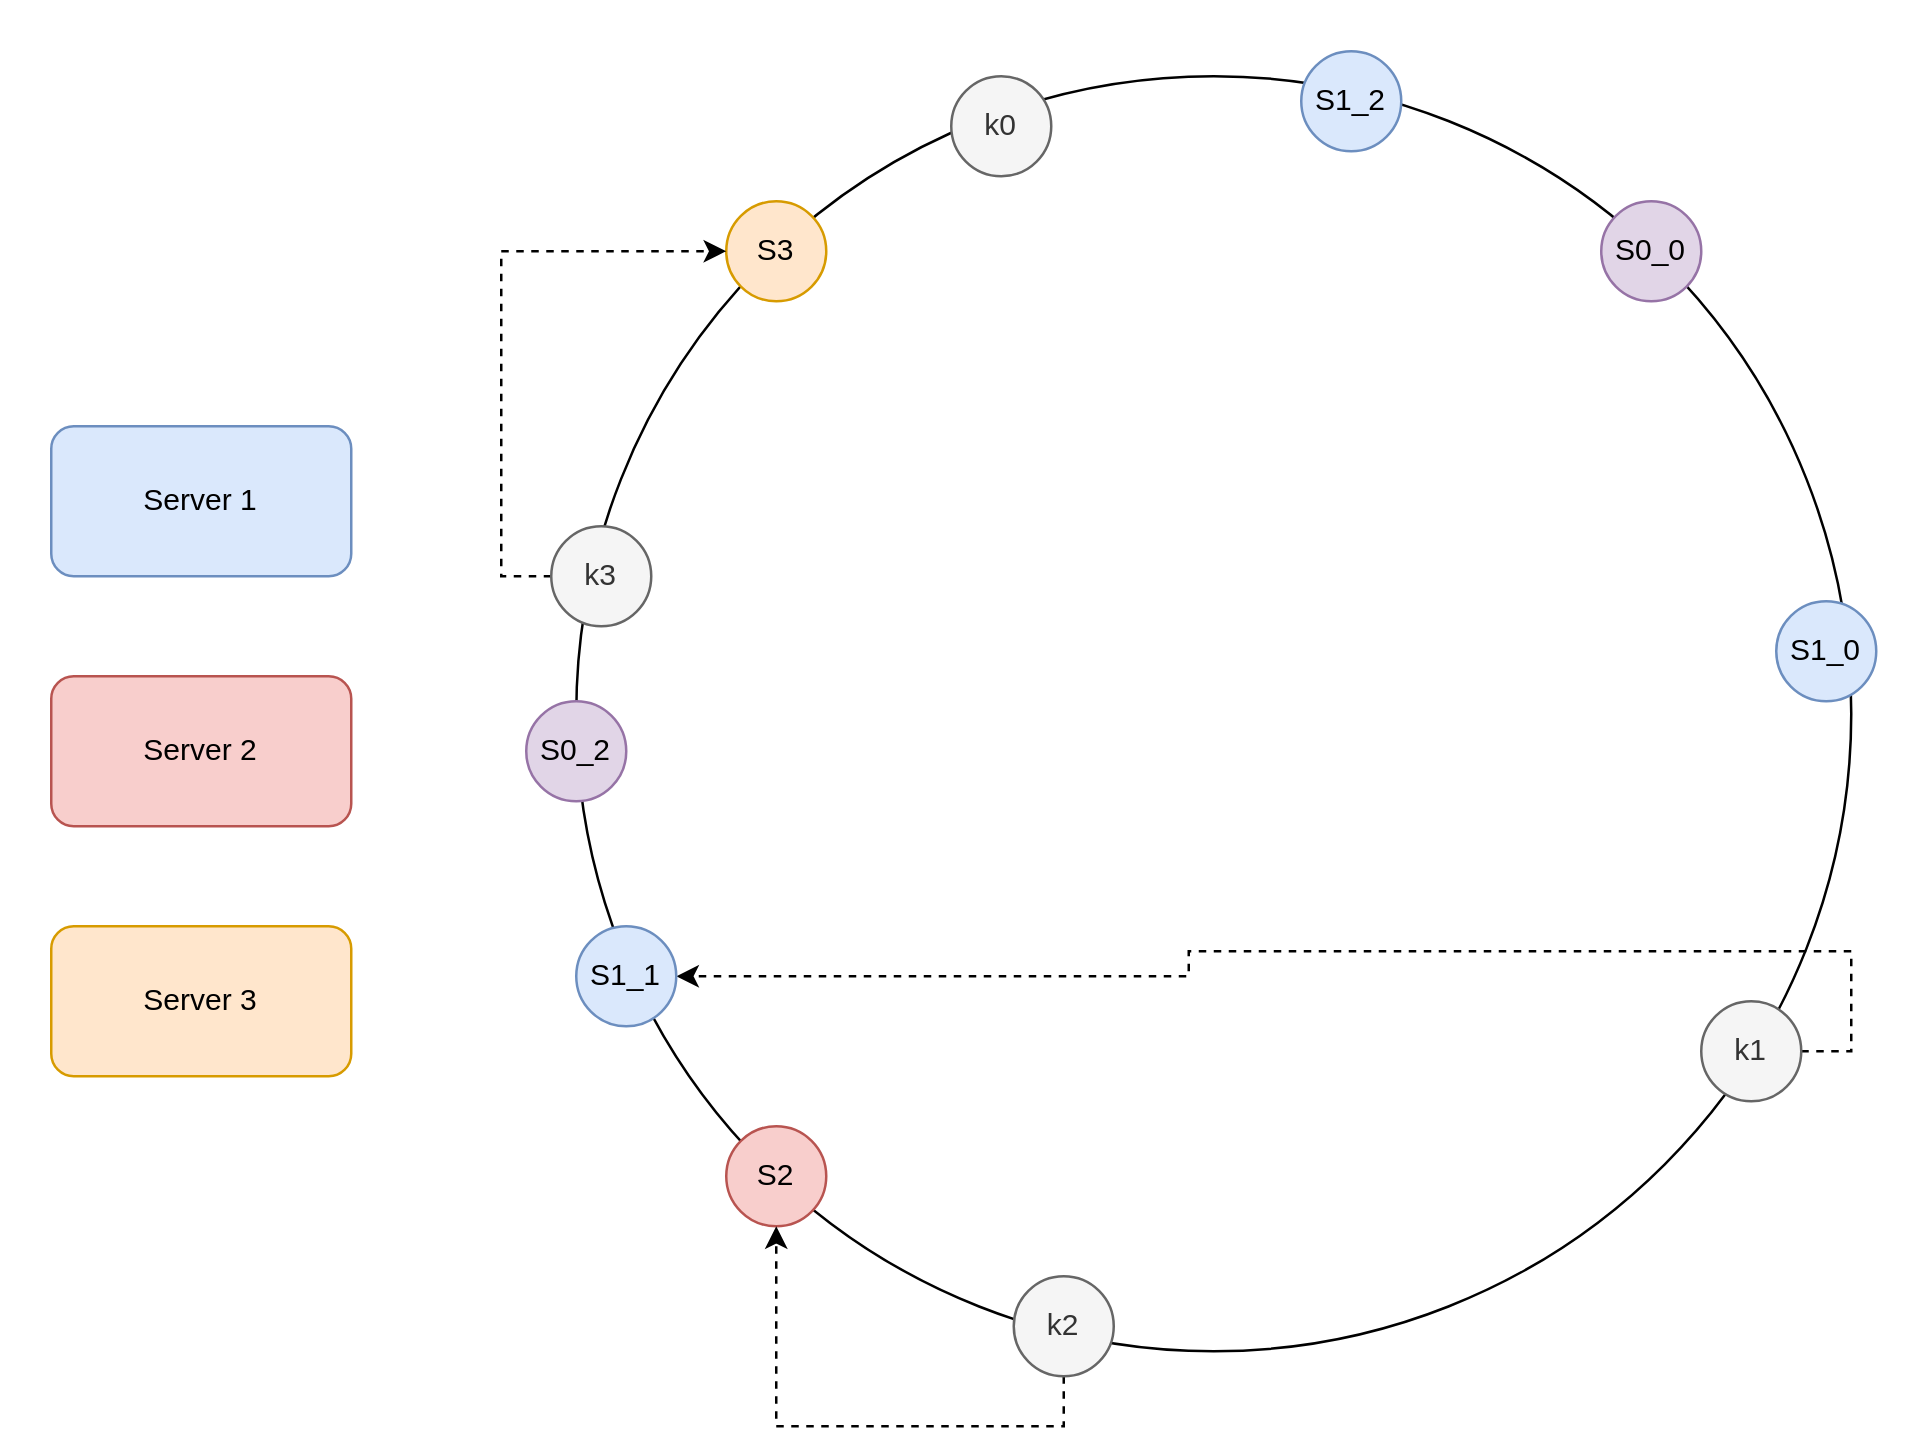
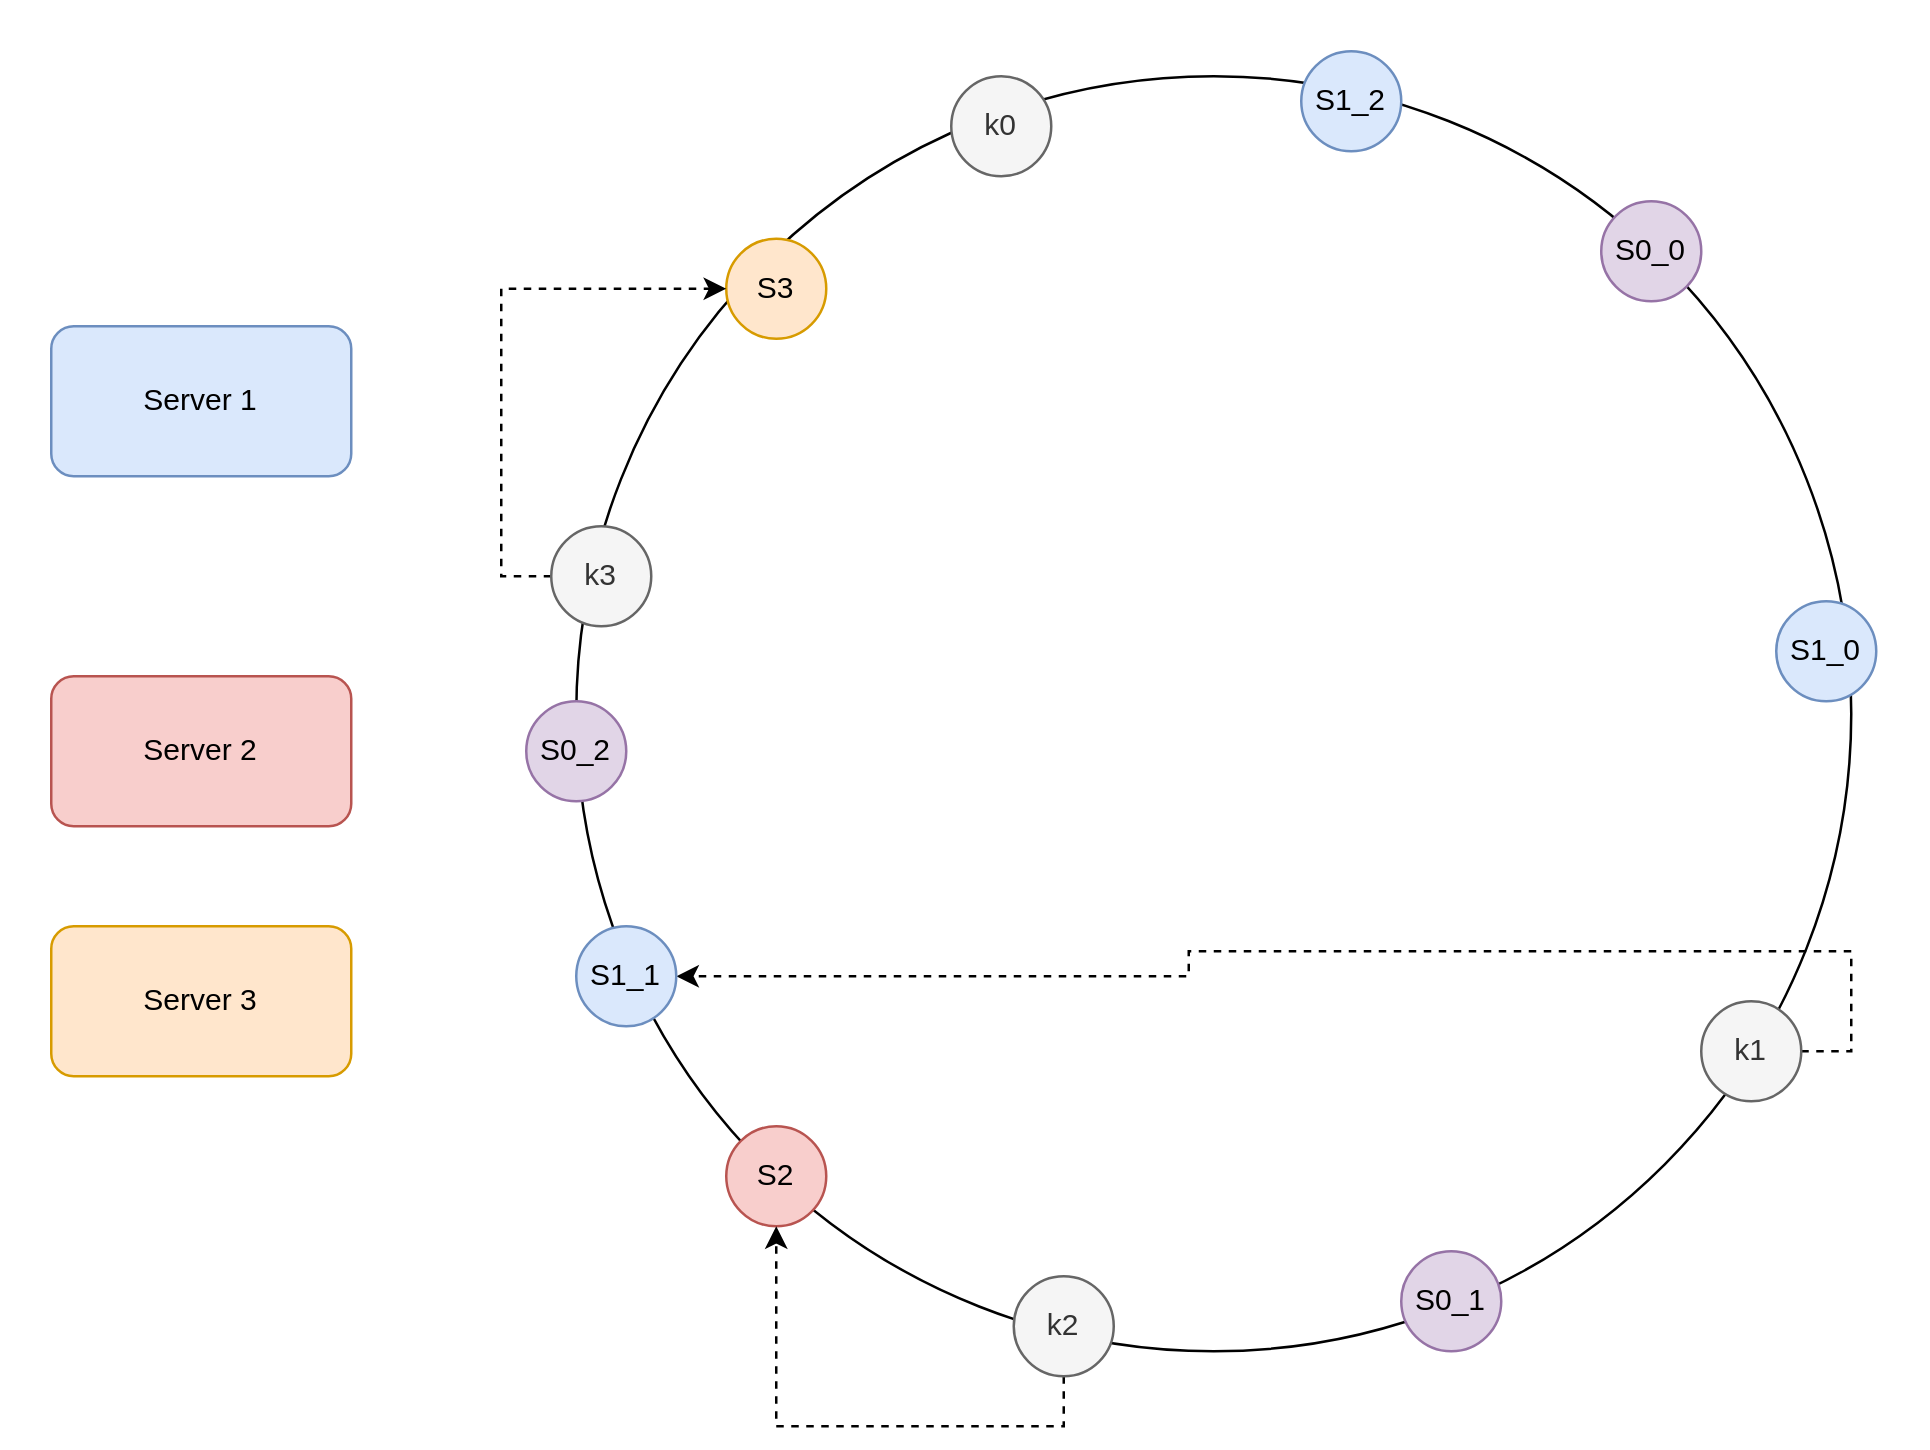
node "S3": moved (776, 251) -> (776, 289)
node "Server 1": moved (201, 501) -> (201, 401)
node "S0_1": added
